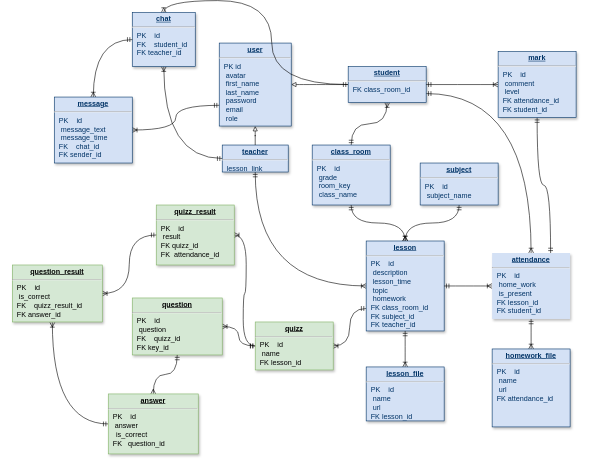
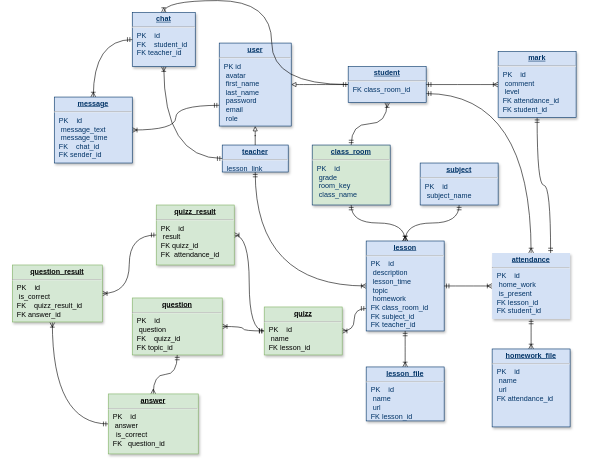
node "class_room PK id grade room_key class_name": fillcolor #d4e1f5 -> #d5e8d4
node "question PK id question FK quizz_id FK key_id": label "question PK id question FK quizz_id FK key_id" -> "question PK id question FK quizz_id FK topic_id"
node "quizz PK id name FK lesson_id": moved (294, 346) -> (303, 331)
